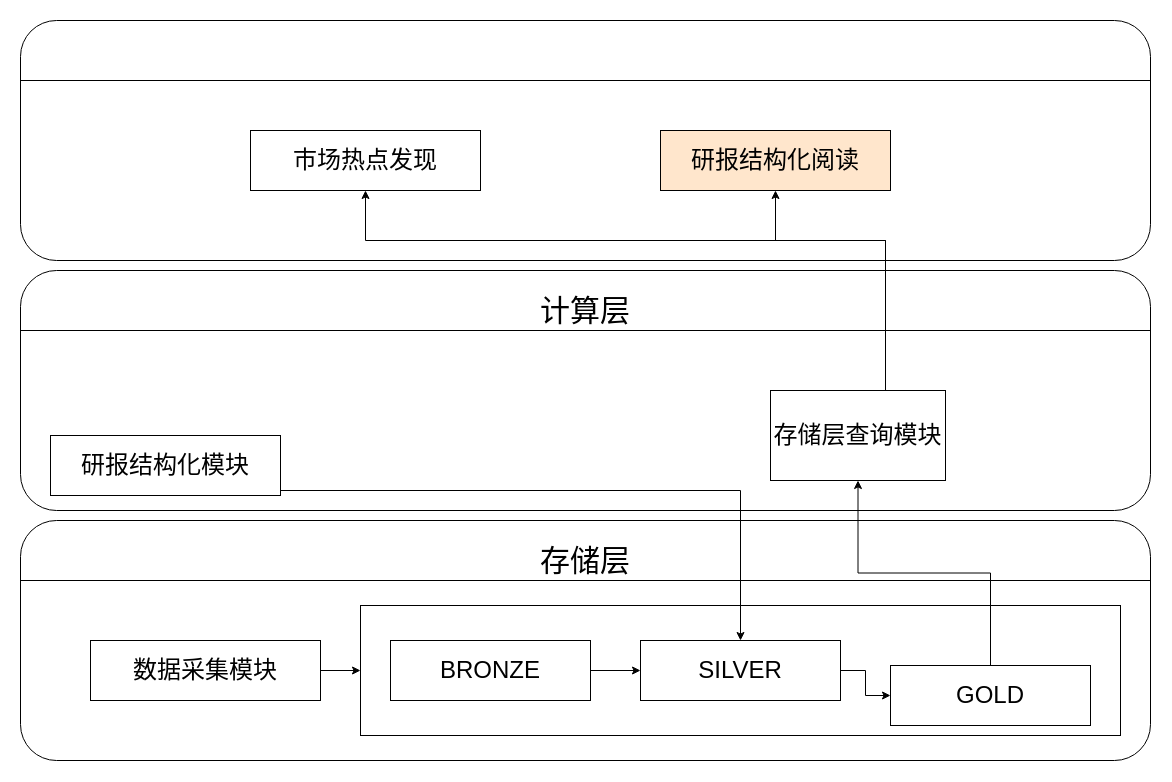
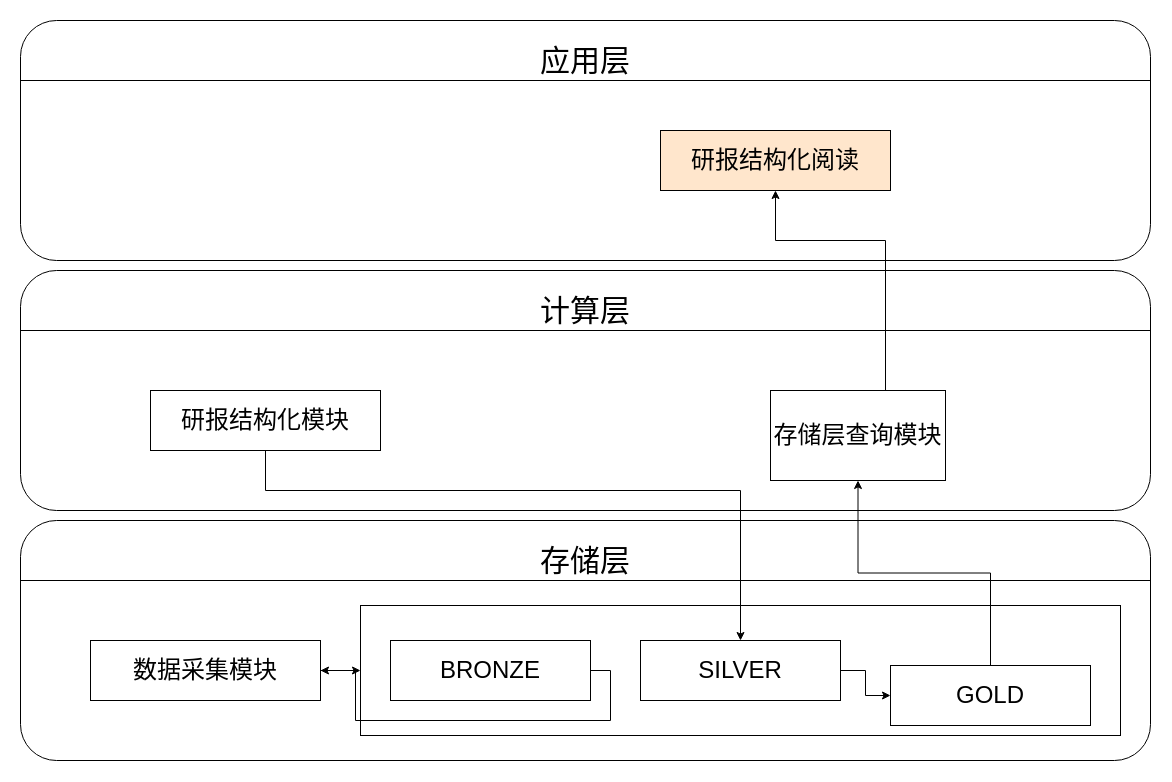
node "应用层": added
node "市场热点发现": removed
edge "存储层查询模块" -> "市场热点发现": removed
node "研报结构化模块": moved (166, 466) -> (266, 421)
edge "BRONZE" -> "SILVER": now "BRONZE" -> "数据采集模块"
